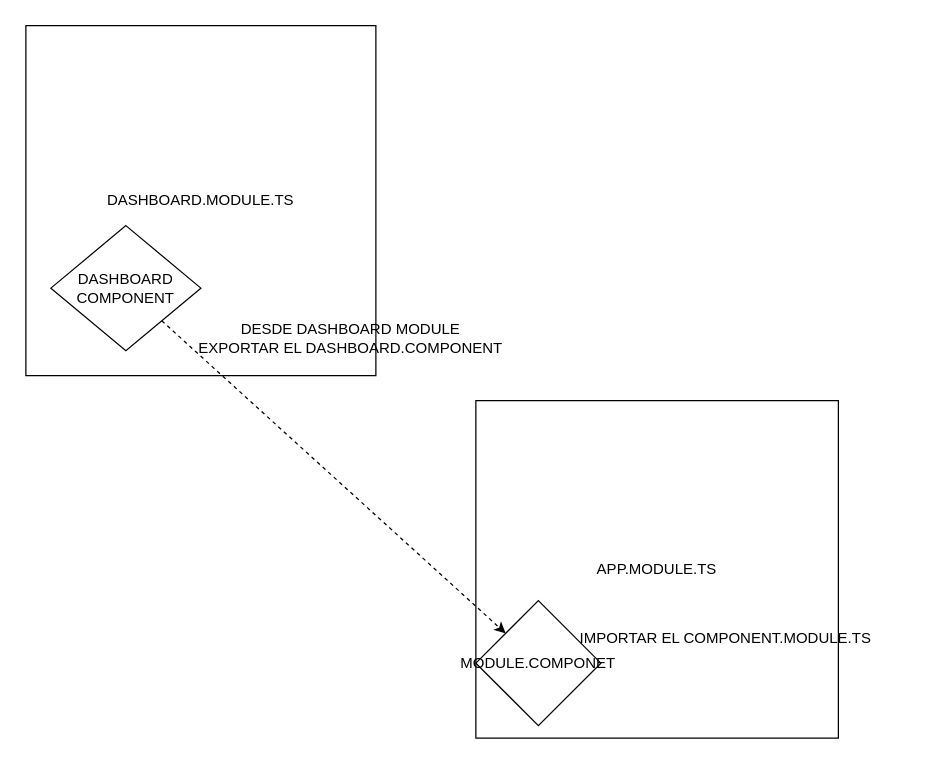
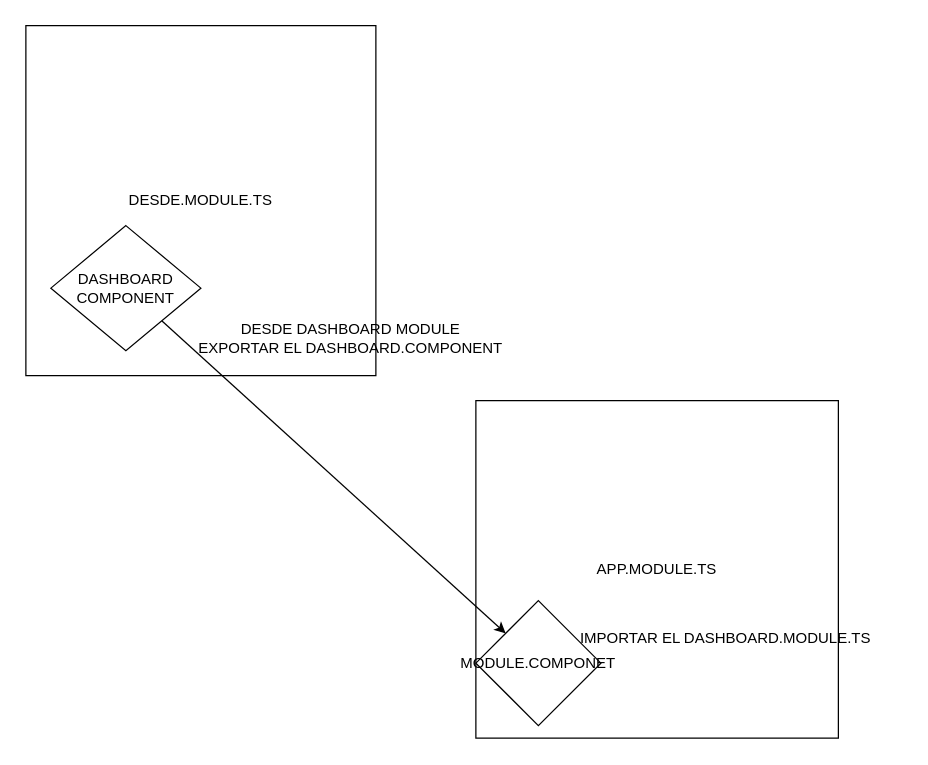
node "DASHBOARD.MODULE.TS": label "DASHBOARD.MODULE.TS" -> "DESDE.MODULE.TS"
edge "DASHBOARD COMPONENT" -> "MODULE.COMPONET": style dashed -> solid
node "IMPORTAR EL COMPONENT.MODULE.TS": label "IMPORTAR EL COMPONENT.MODULE.TS" -> "IMPORTAR EL DASHBOARD.MODULE.TS"
